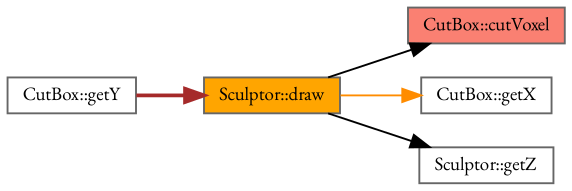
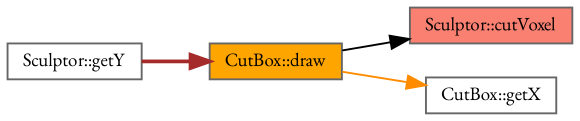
node "CutBox::cutVoxel": label "CutBox::cutVoxel" -> "Sculptor::cutVoxel"
node "CutBox::getY": label "CutBox::getY" -> "Sculptor::getY"
node "Sculptor::draw": label "Sculptor::draw" -> "CutBox::draw"
node "Sculptor::getZ": removed
